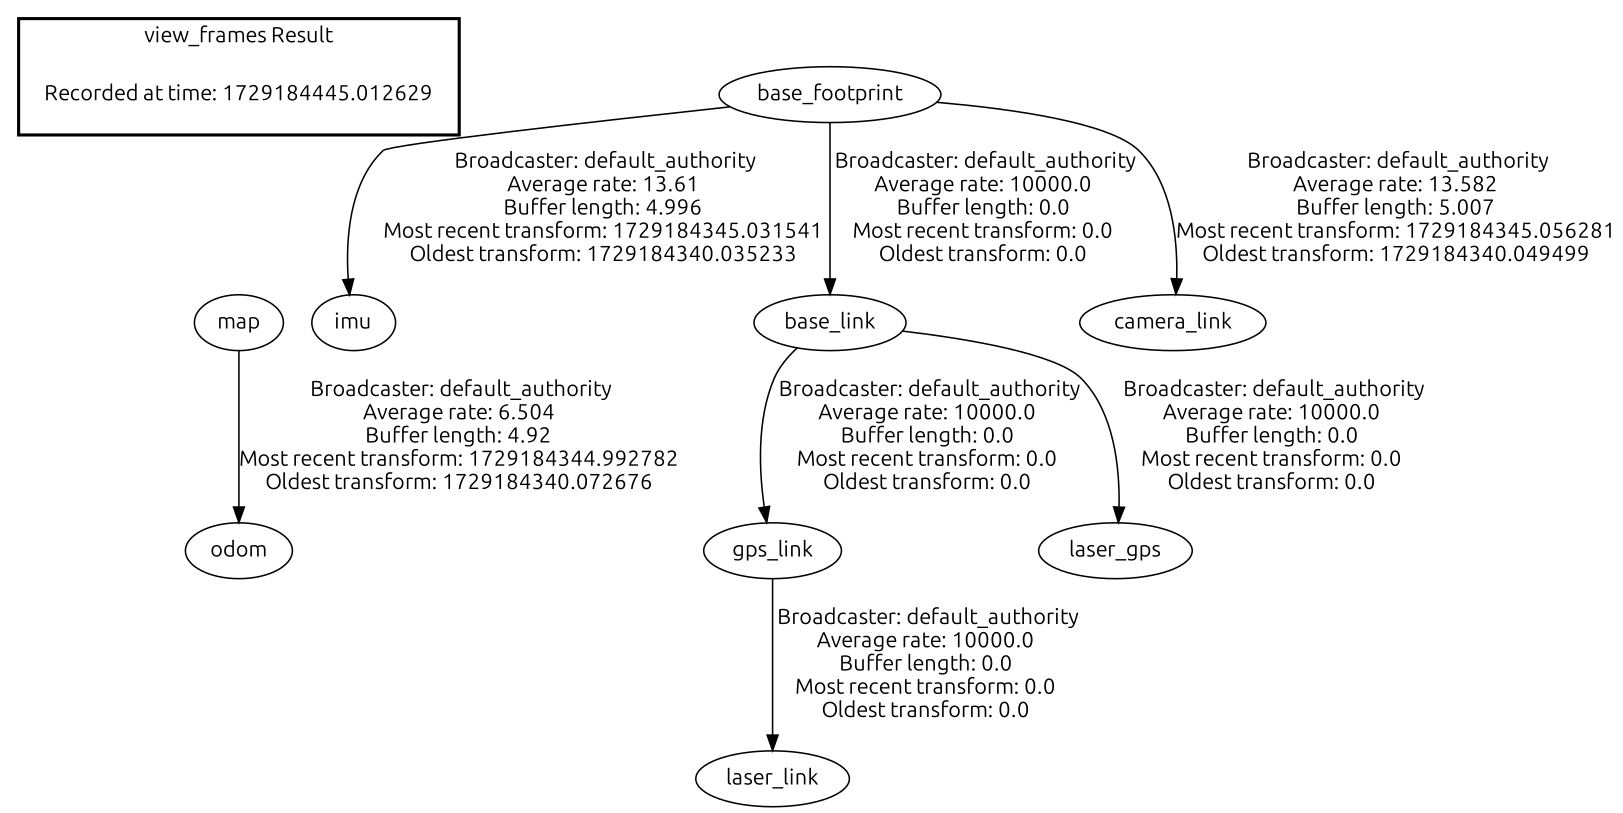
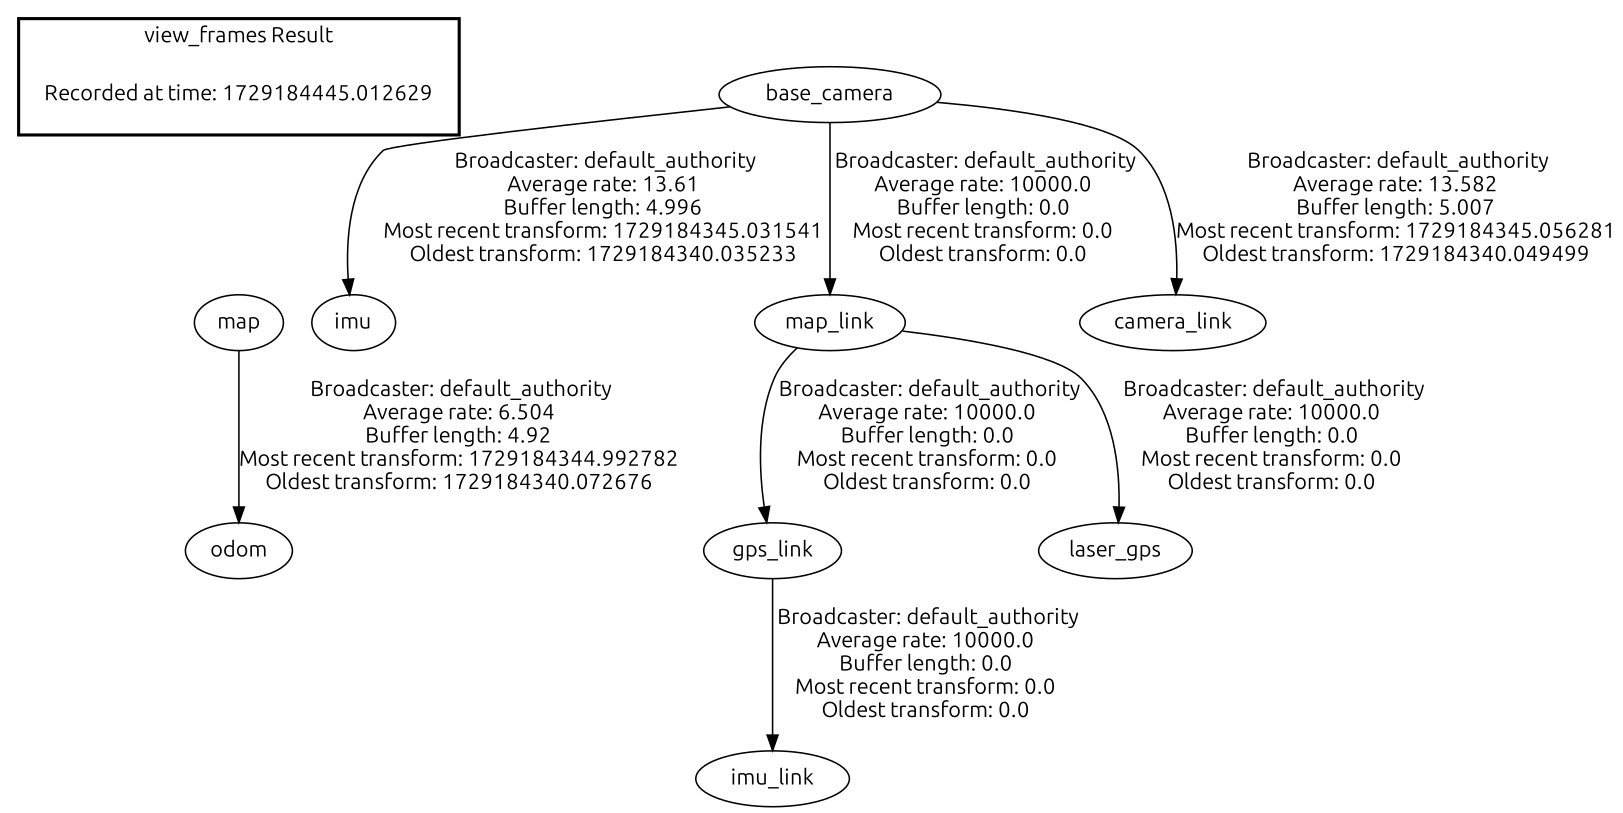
node "base_footprint": label "base_footprint" -> "base_camera"
node "base_link": label "base_link" -> "map_link"
node "laser_link": label "laser_link" -> "imu_link"
